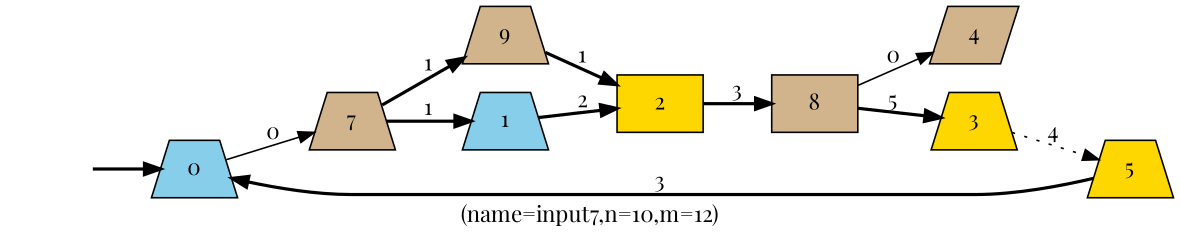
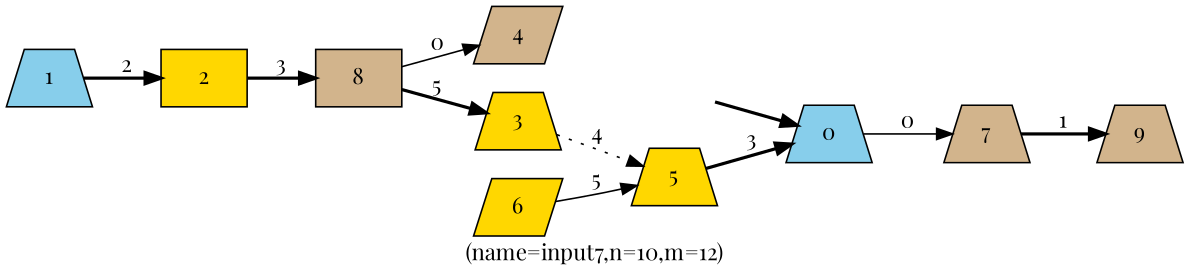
edge "9" -> "2": removed, label "1"
edge "7" -> "1": removed, label "1"
node "6": added
